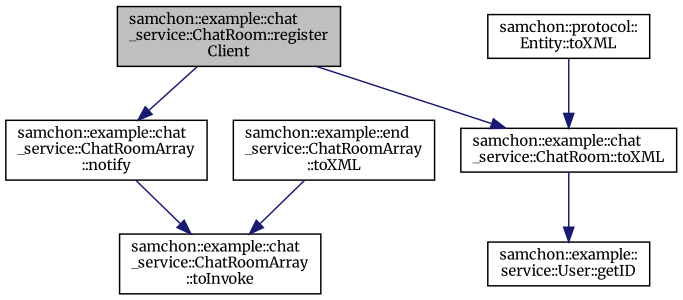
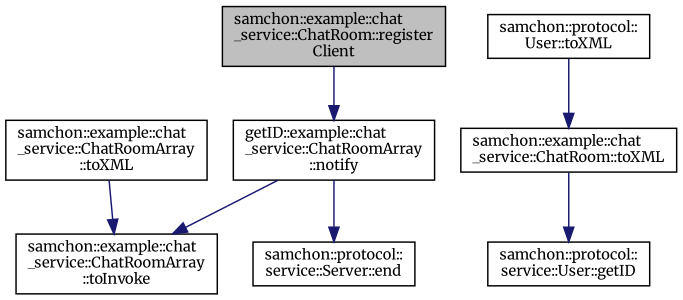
node "samchon::protocol:: Entity::toXML": label "samchon::protocol:: Entity::toXML" -> "samchon::protocol:: User::toXML"
edge "samchon::example::chat _service::ChatRoom::register Client" -> "samchon::example::chat _service::ChatRoom::toXML": removed
node "samchon::example::chat _service::ChatRoomArray ::notify": label "samchon::example::chat _service::ChatRoomArray ::notify" -> "getID::example::chat _service::ChatRoomArray ::notify"
node "samchon::example::end _service::ChatRoomArray ::toXML": label "samchon::example::end _service::ChatRoomArray ::toXML" -> "samchon::example::chat _service::ChatRoomArray ::toXML"
node "samchon::protocol:: service::Server::end": added
node "samchon::example:: service::User::getID": label "samchon::example:: service::User::getID" -> "samchon::protocol:: service::User::getID"
